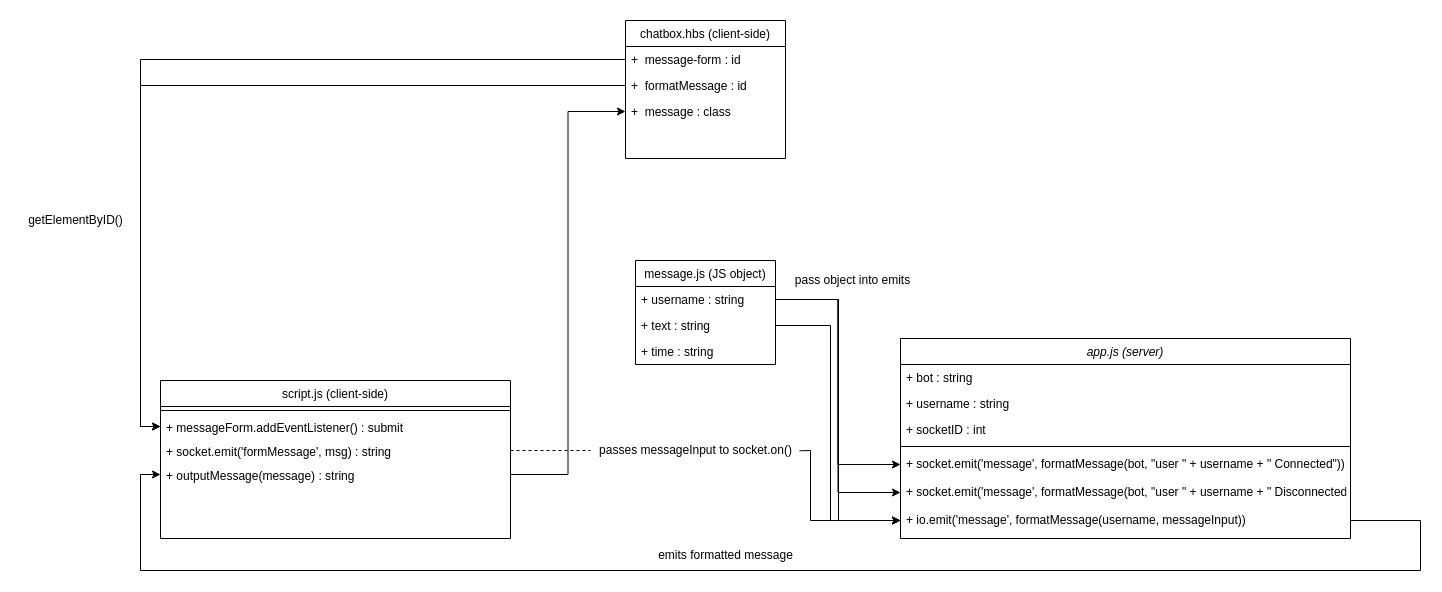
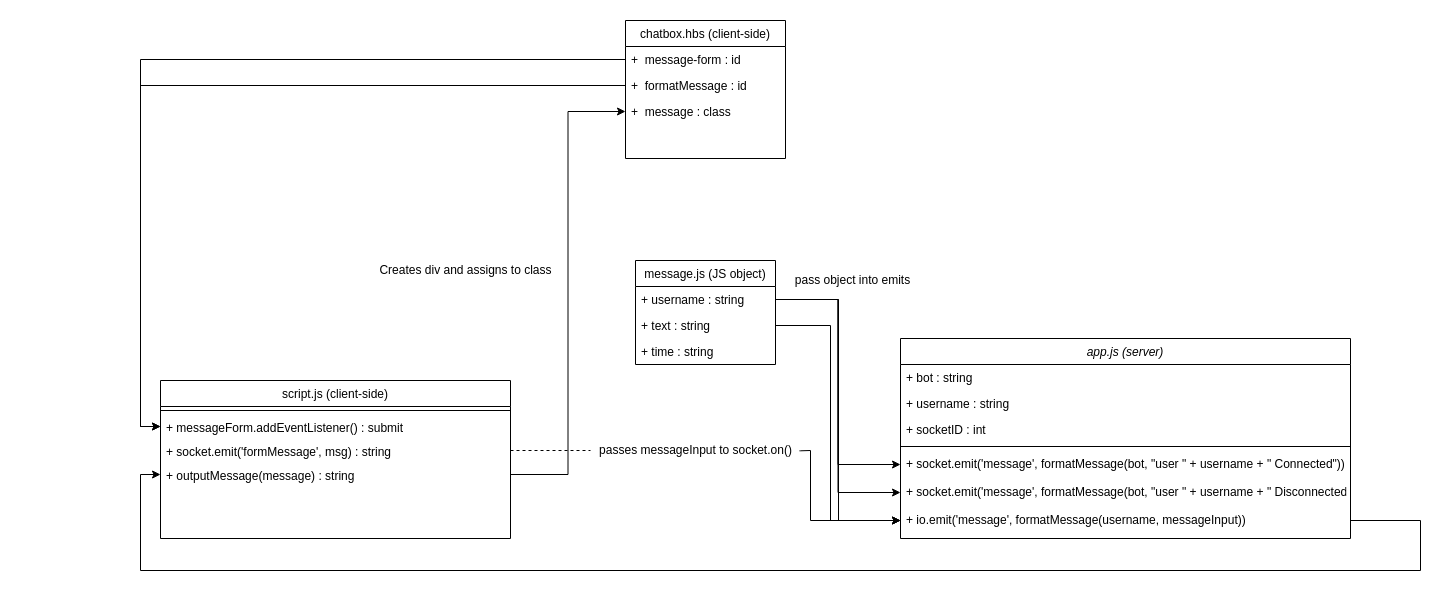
node "getElementByID()": removed
node "Creates div and assigns to class": added
node "emits formatted message": removed
